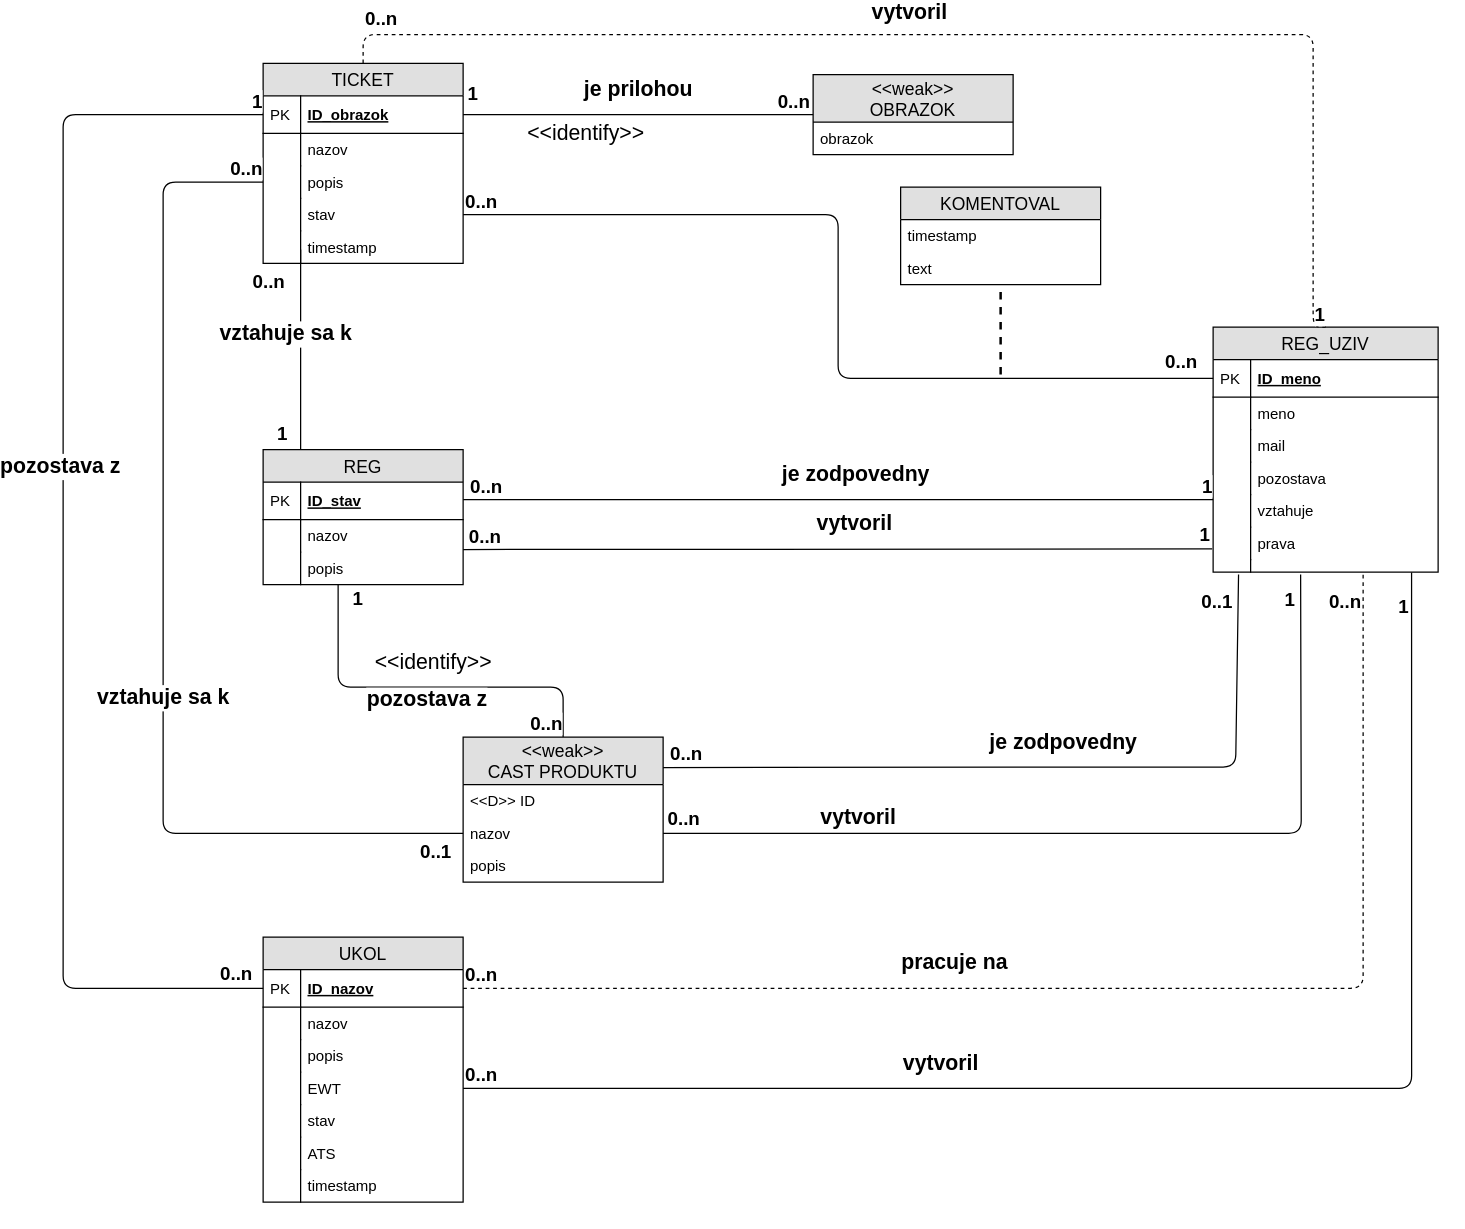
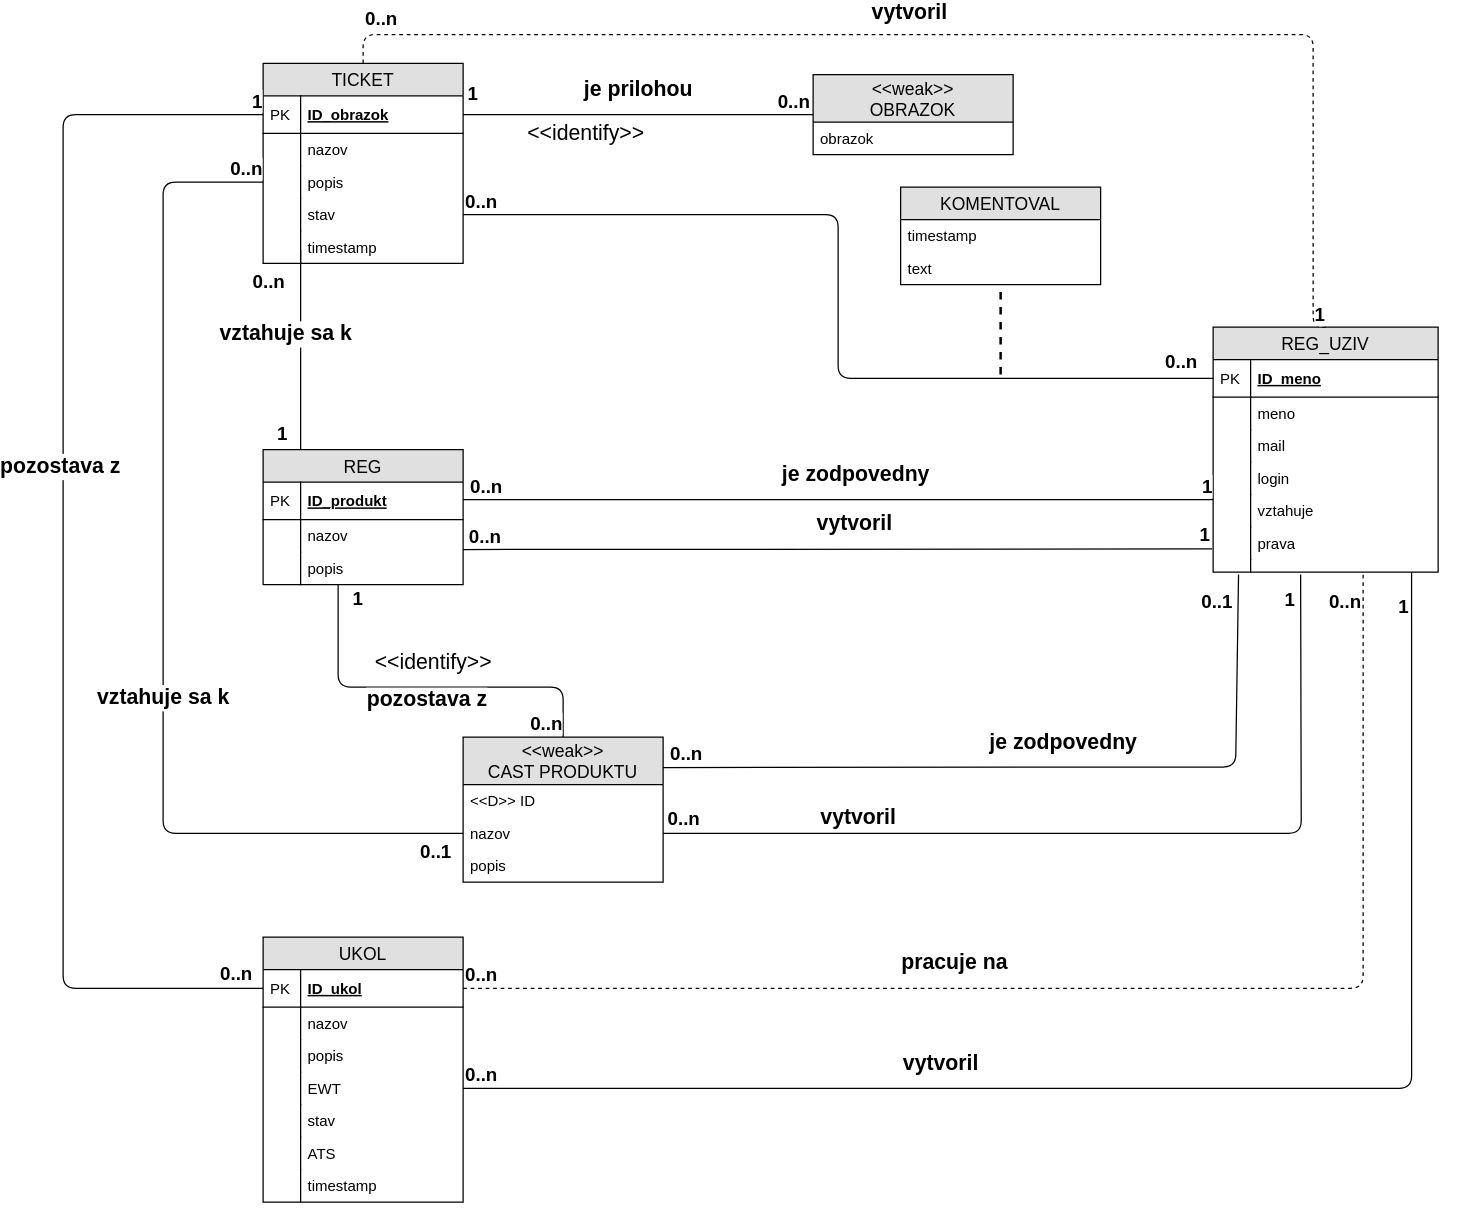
node "pozostava": label "pozostava" -> "login"
node "ID_stav": label "ID_stav" -> "ID_produkt"
node "ID_nazov": label "ID_nazov" -> "ID_ukol"
